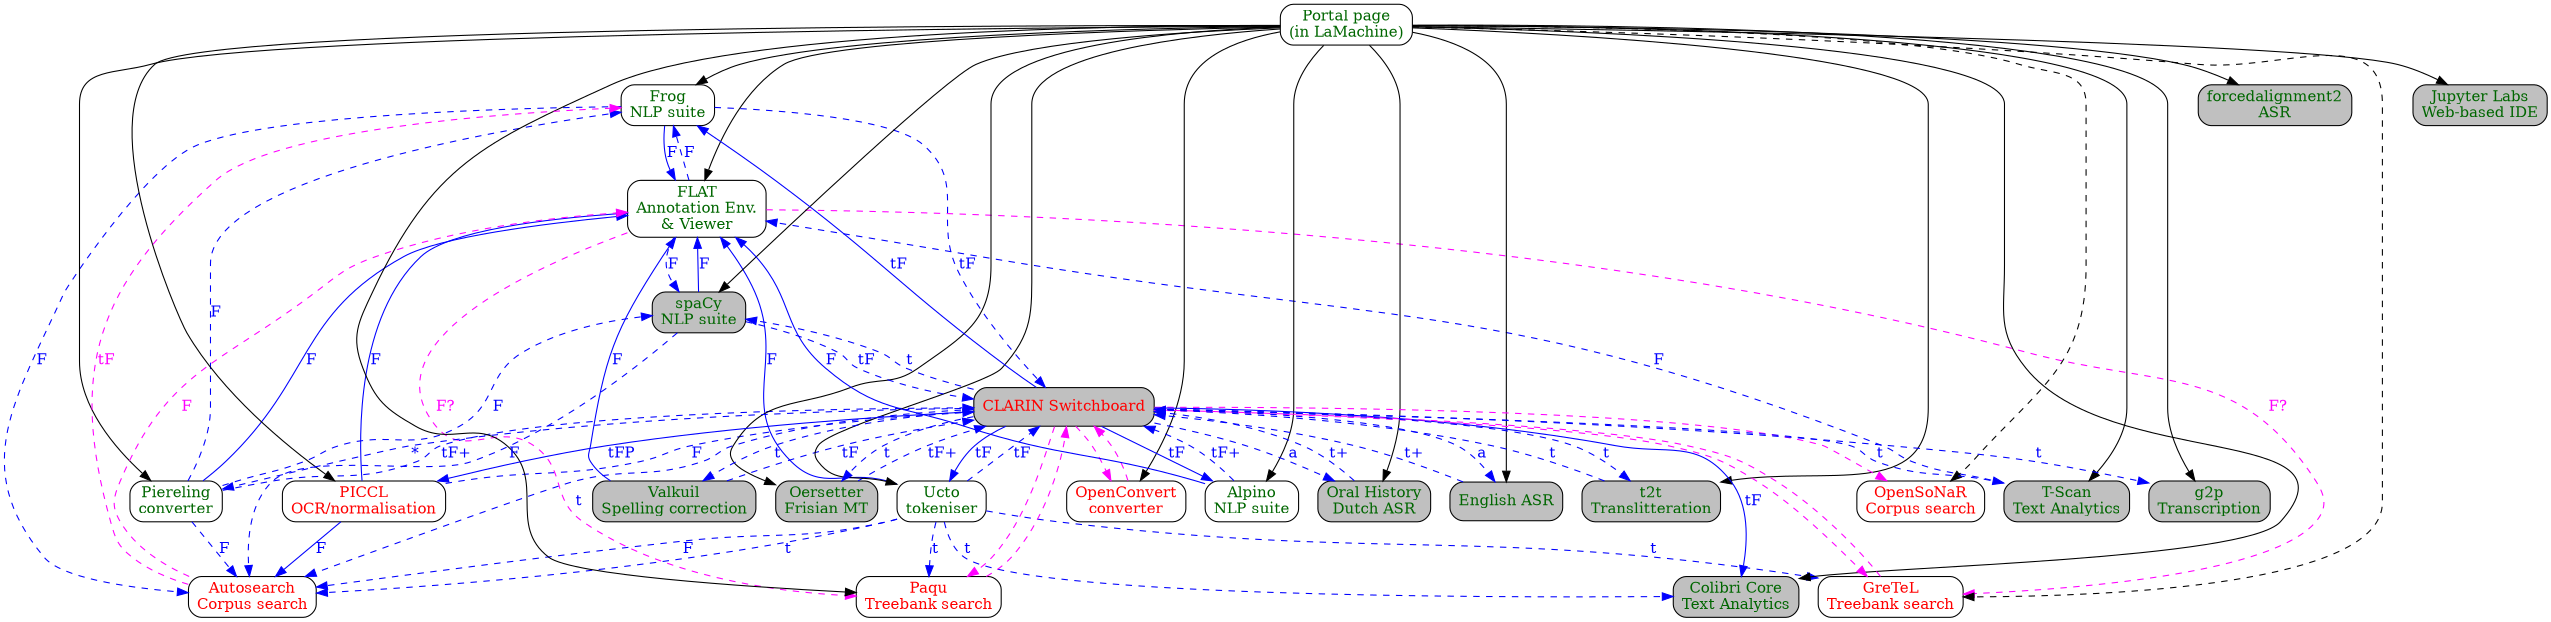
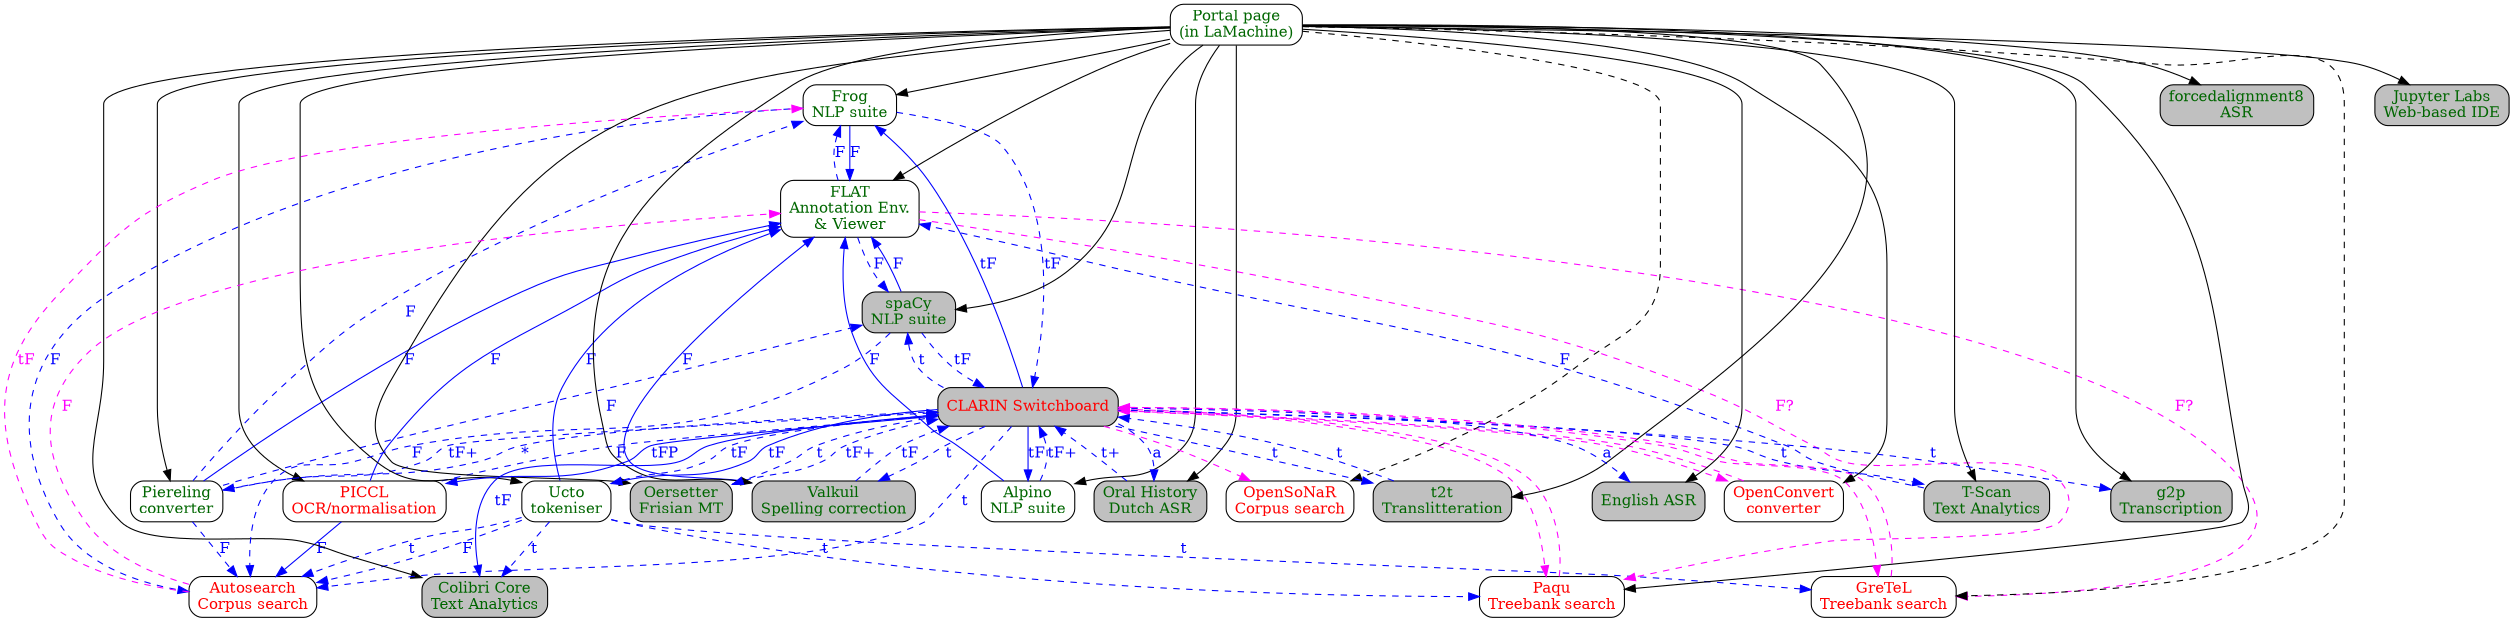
node "forcedalignment2 ASR": label "forcedalignment2 ASR" -> "forcedalignment8 ASR"
edge "Portal page (in LaMachine)" -> "Valkuil Spelling correction": added
edge "English ASR" -> "CLARIN Switchboard": removed, label "t+"
